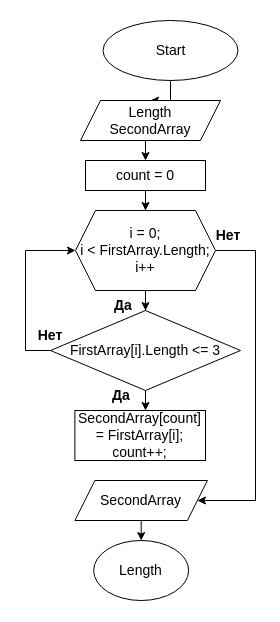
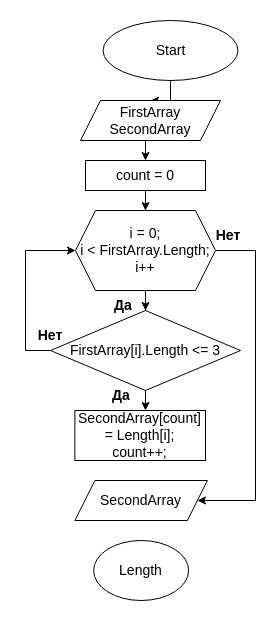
node "Length SecondArray": label "Length SecondArray" -> "FirstArray SecondArray"
node "SecondArray[count] = FirstArray[i]; count++;": label "SecondArray[count] = FirstArray[i]; count++;" -> "SecondArray[count] = Length[i]; count++;"
edge "SecondArray" -> "Length": removed
